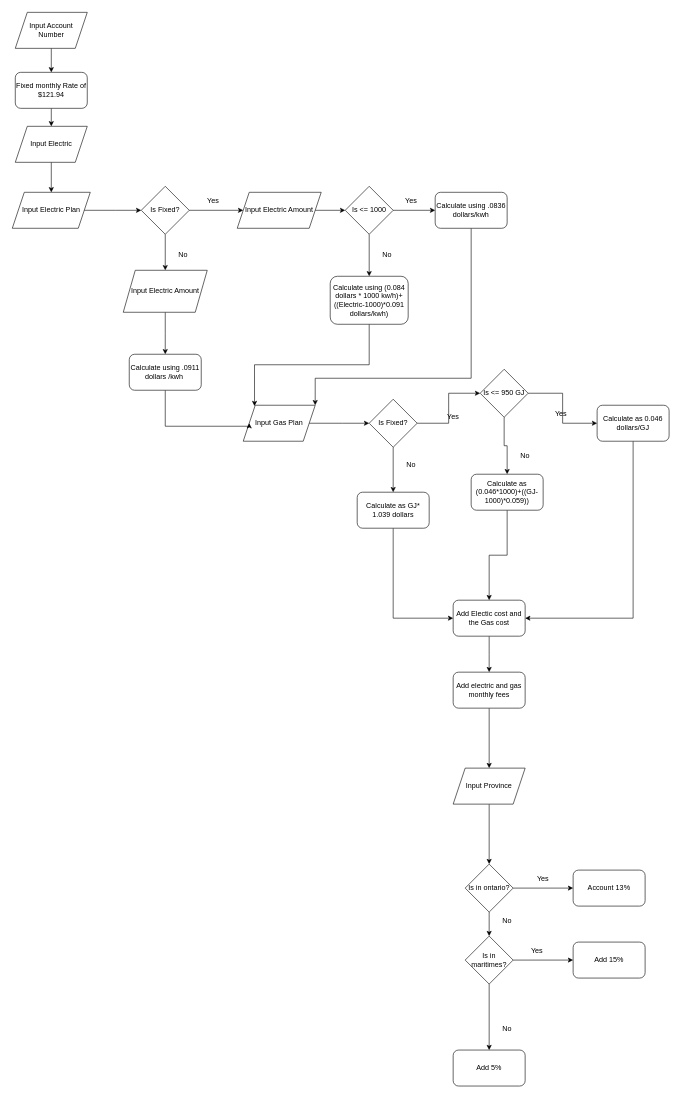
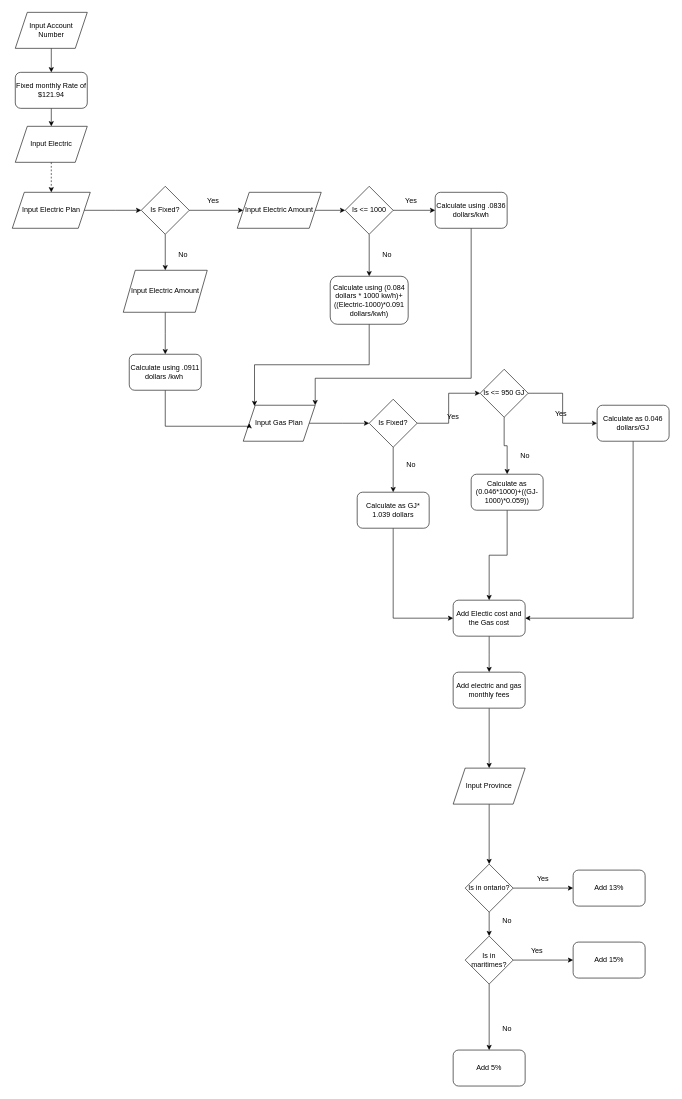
edge "Input Electric" -> "Input Electric Plan": style solid -> dashed
node "Account 13%": label "Account 13%" -> "Add 13%"
